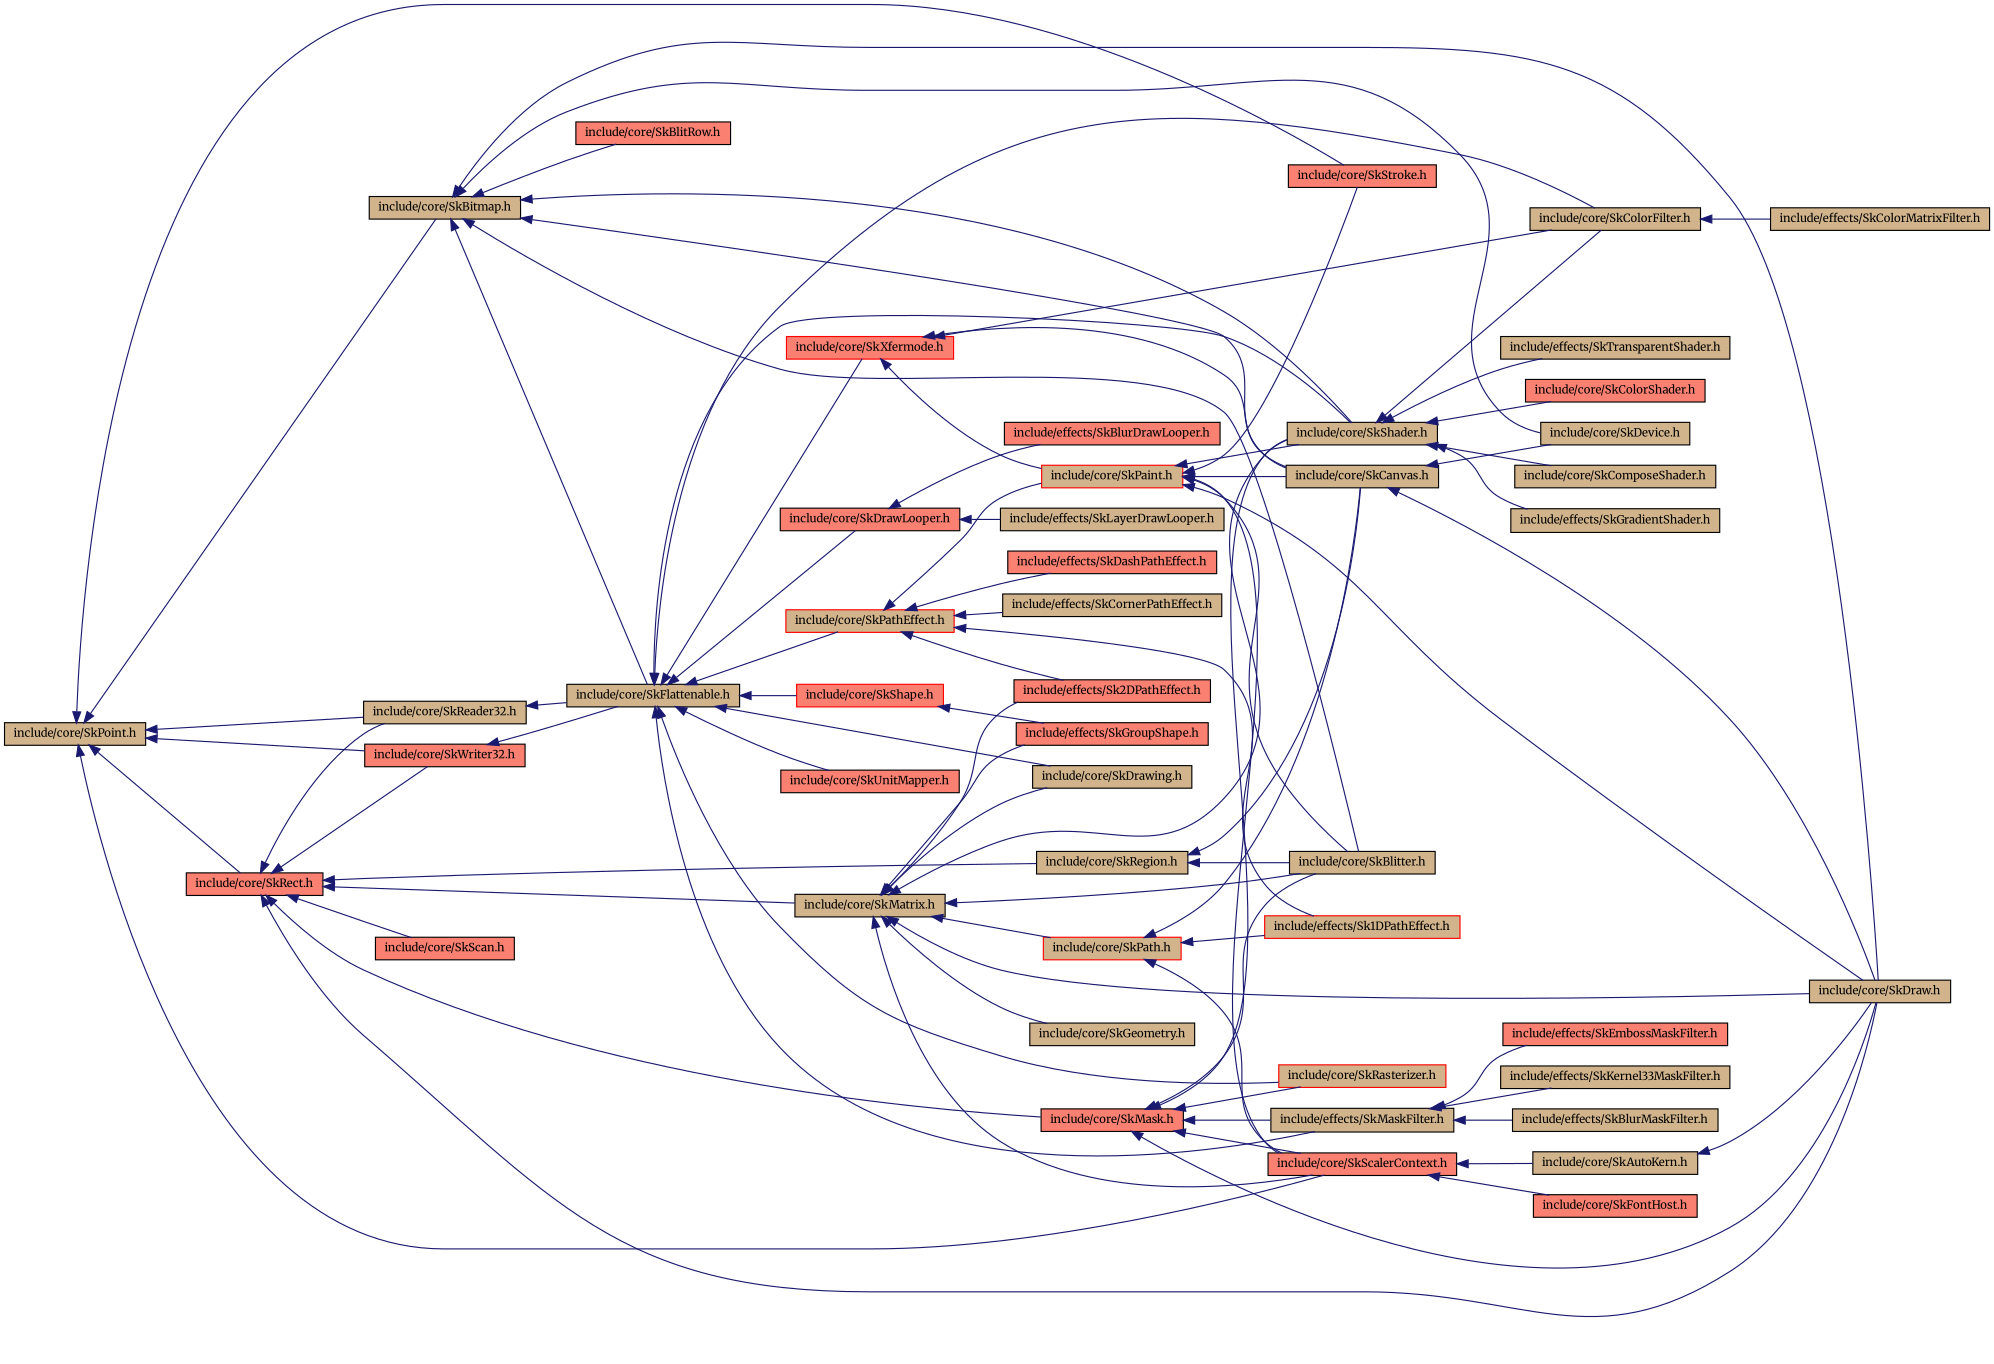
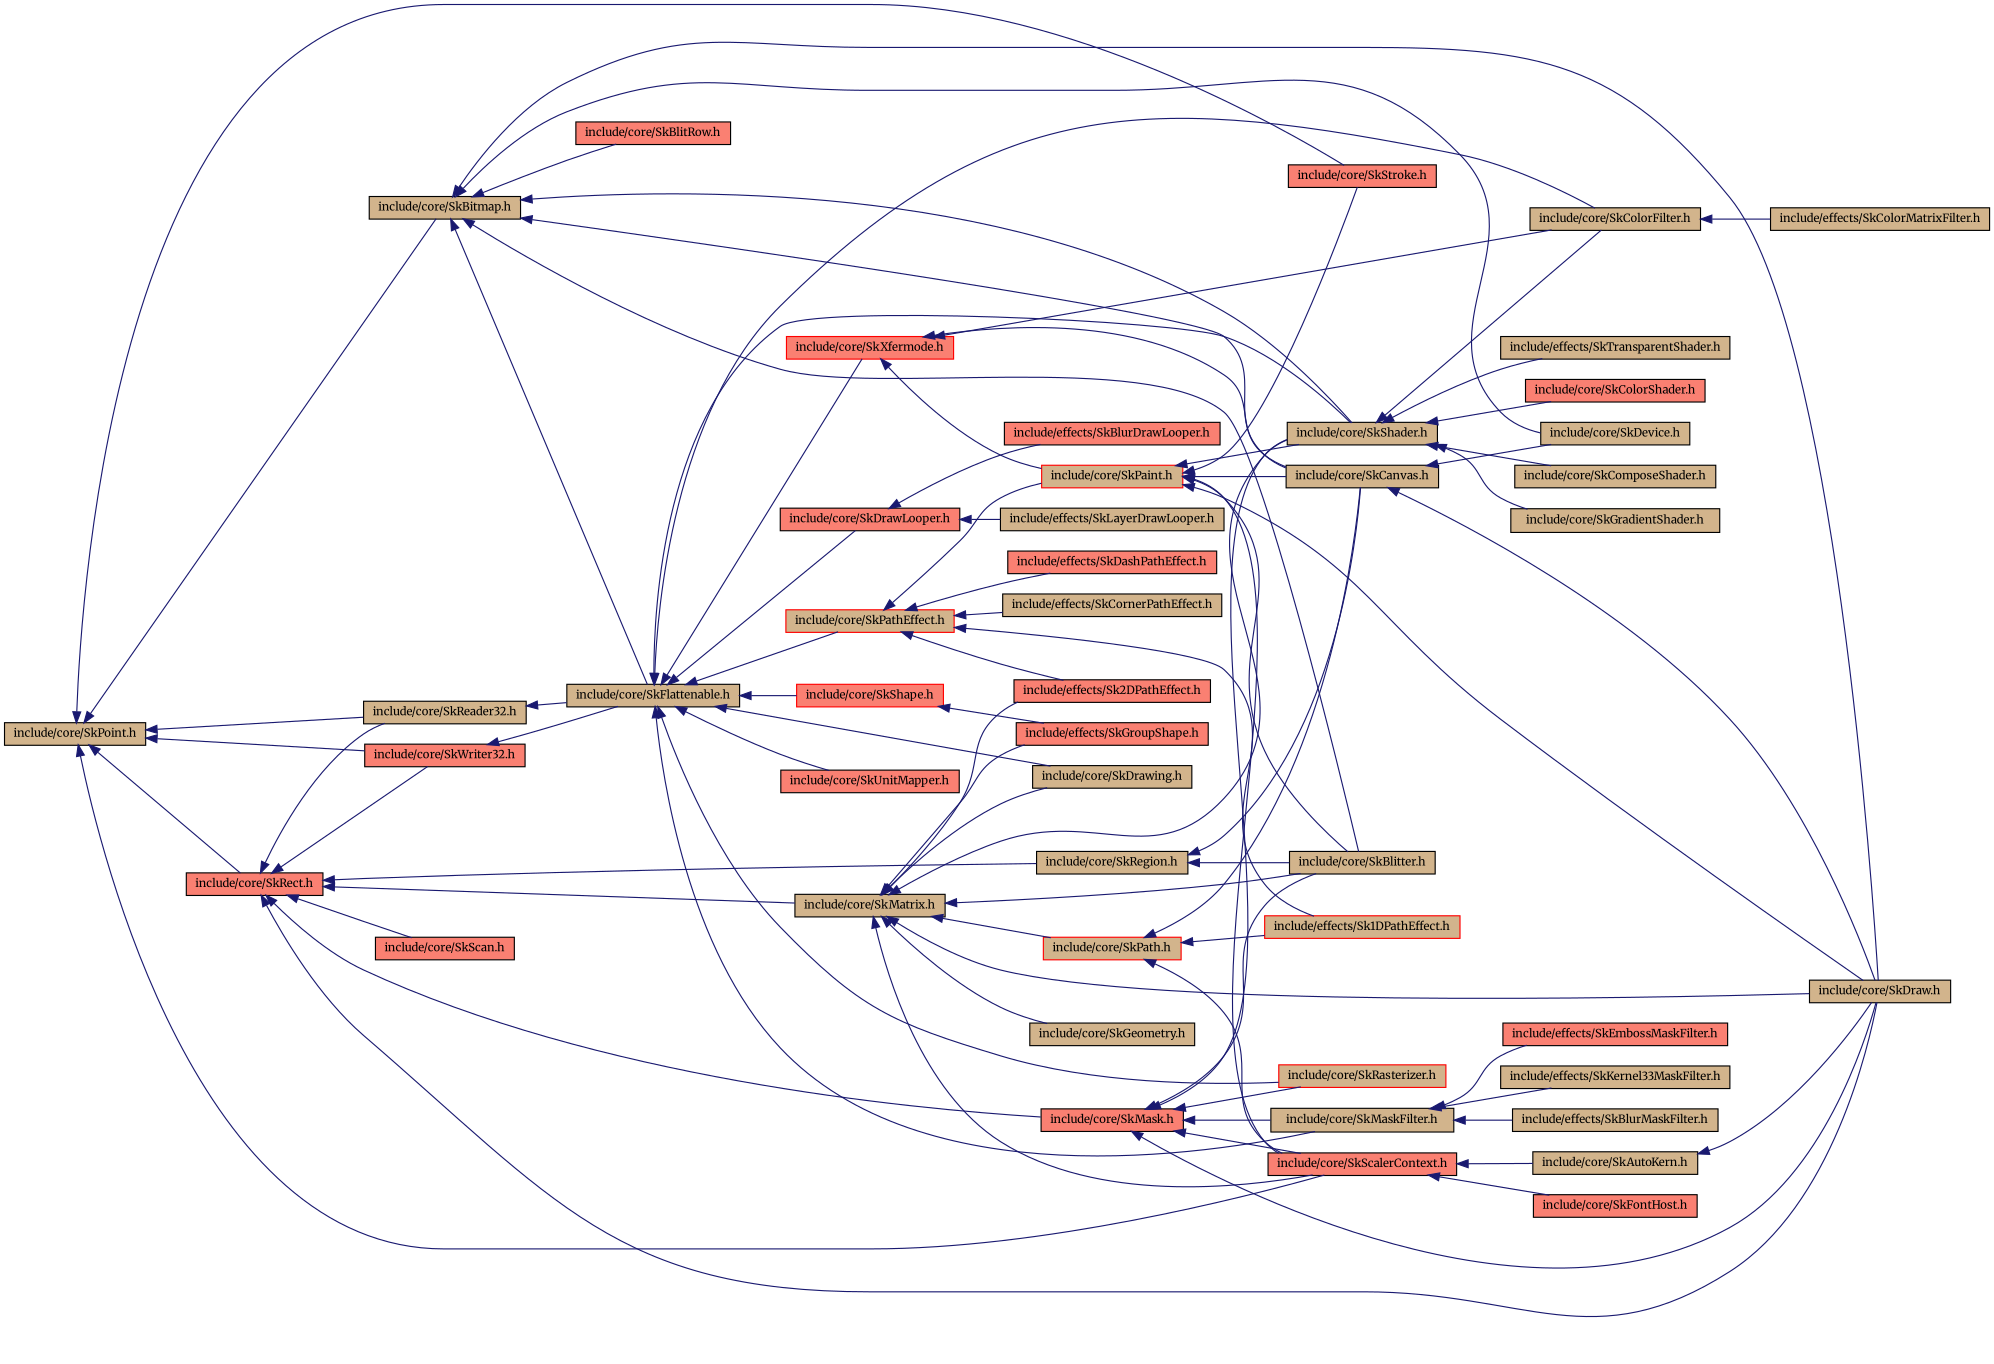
node "include/effects/SkGradientShader.h": label "include/effects/SkGradientShader.h" -> "include/core/SkGradientShader.h"
node "include/effects/SkMaskFilter.h": label "include/effects/SkMaskFilter.h" -> "include/core/SkMaskFilter.h"
